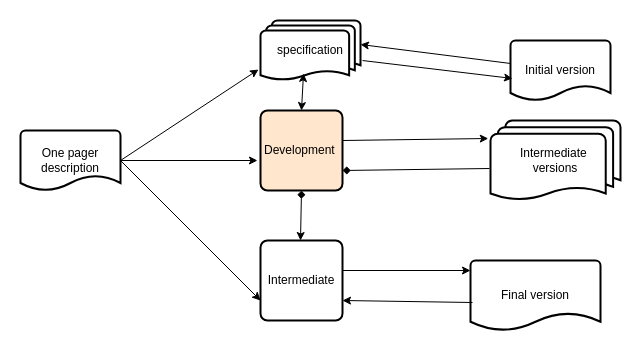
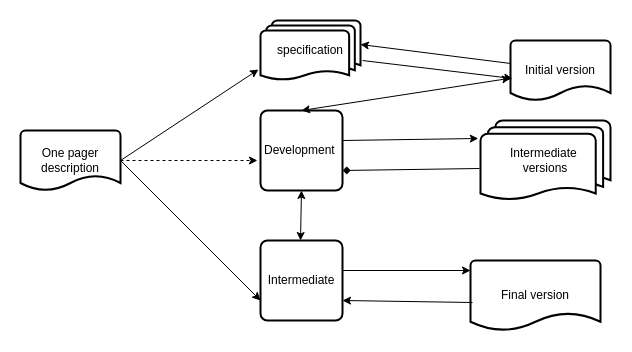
edge "specification" -- "Development": now "Initial version" -- "Development"
node "Development": fillcolor #ffe6cc -> #ffffff
edge "One pager description" -> "Development": style solid -> dashed
node "Intermediate versions": moved (556, 161) -> (546, 161)
edge "Development" -- "Intermediate": arrowhead diamond -> classic
